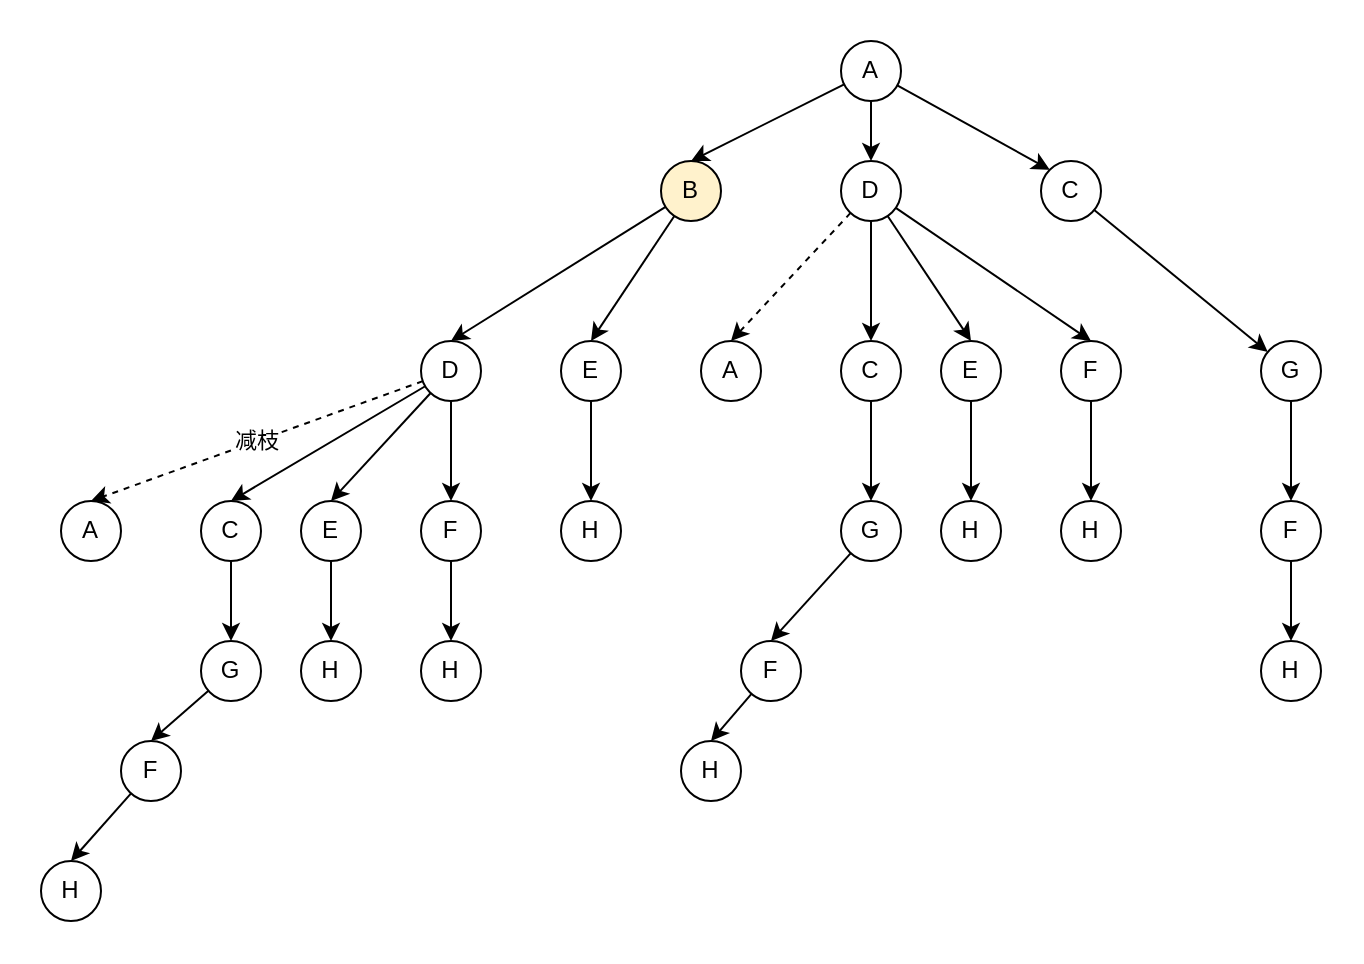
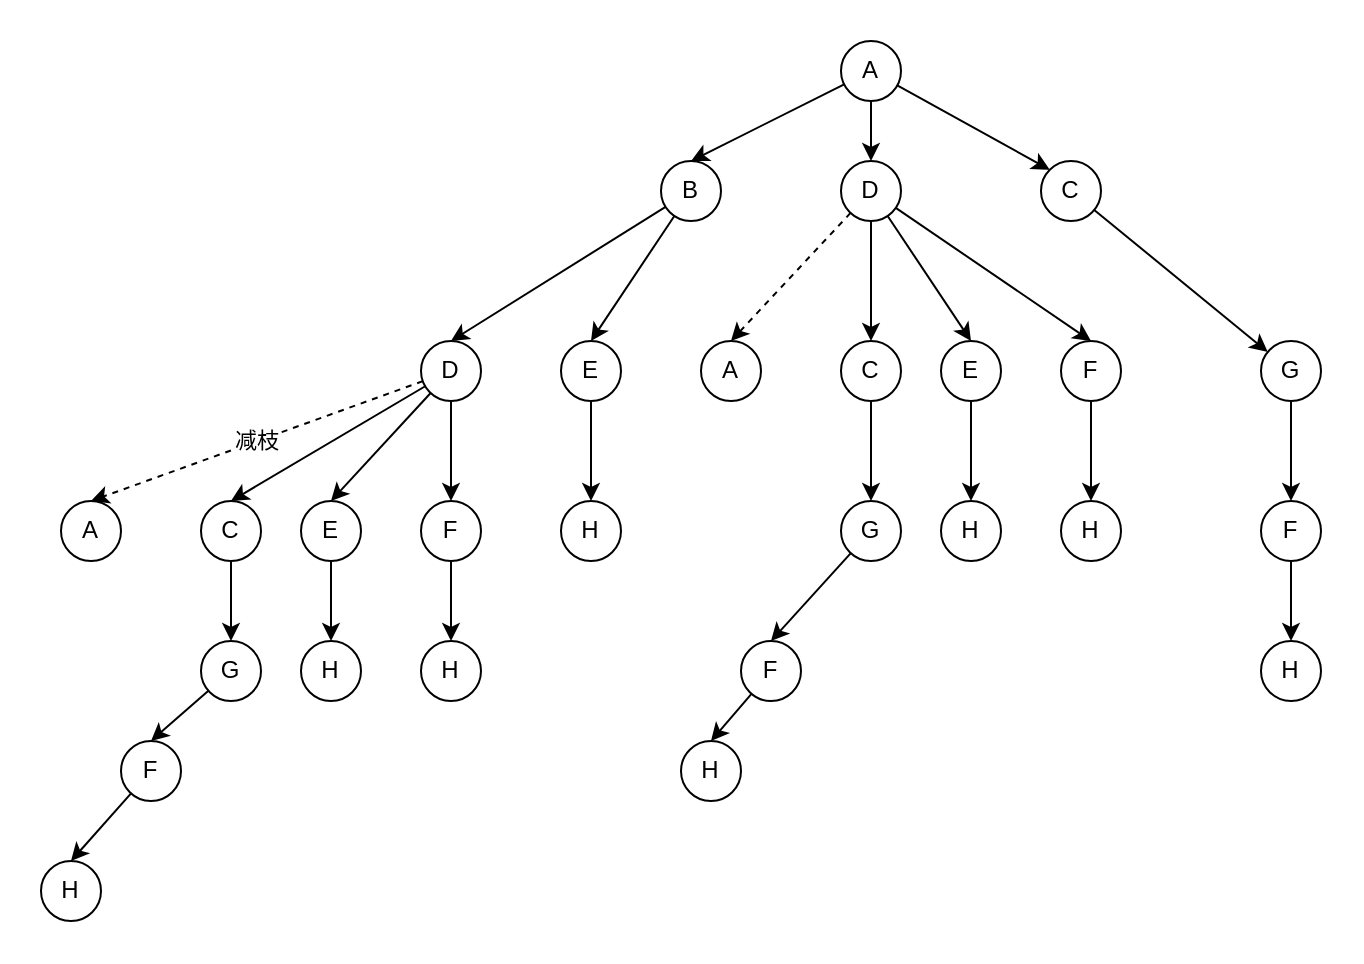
node "B": fillcolor #fff2cc -> #ffffff
